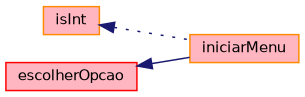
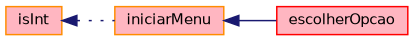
edge "iniciarMenu" -> "escolherOpcao": reversed
